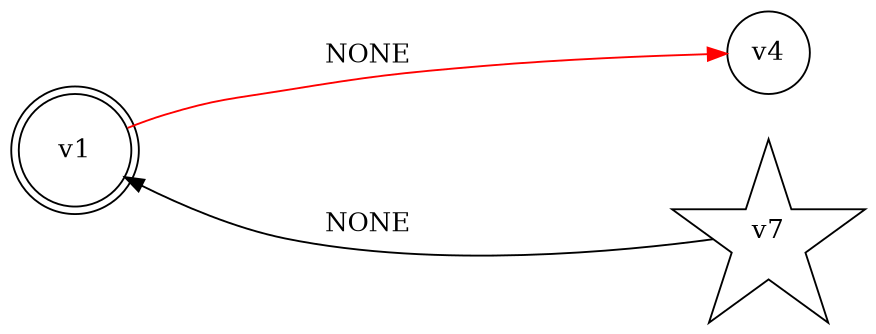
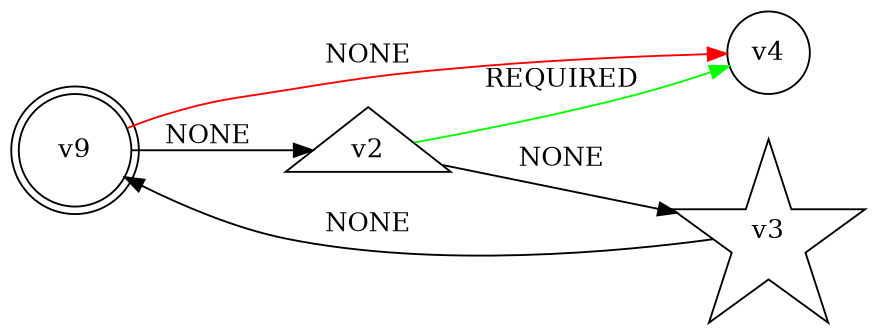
node "v1": label "v1" -> "v9"
node "v2": added
node "v7": label "v7" -> "v3"
